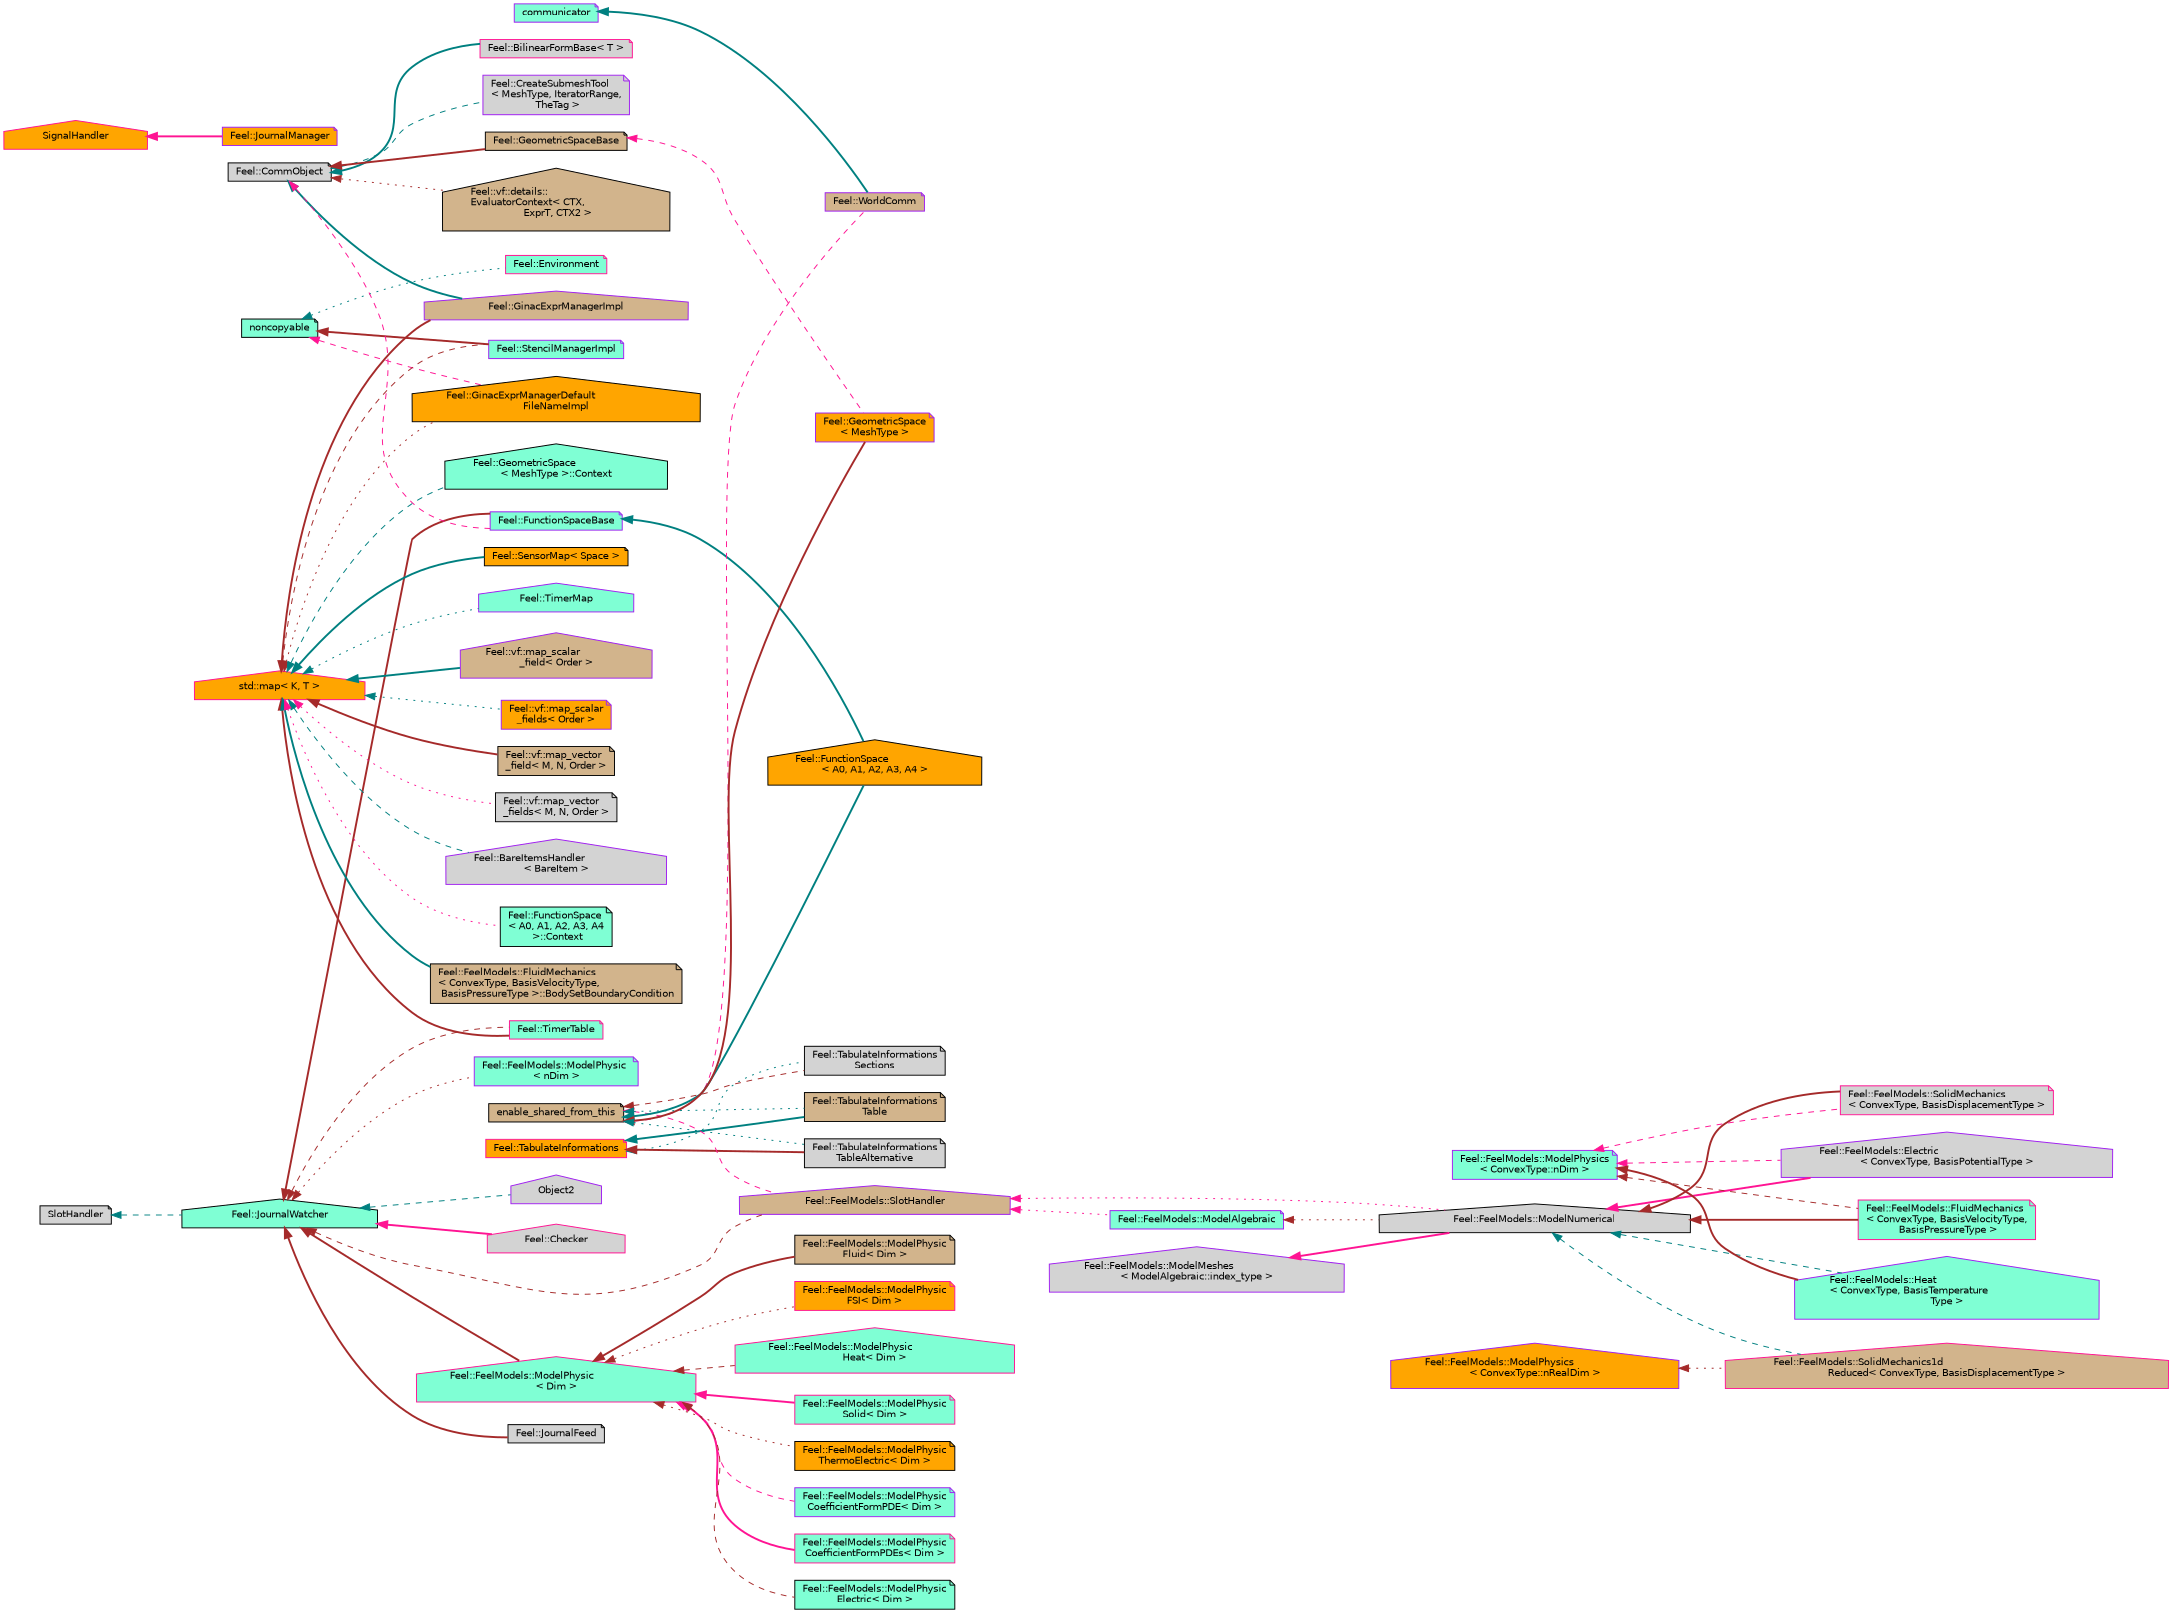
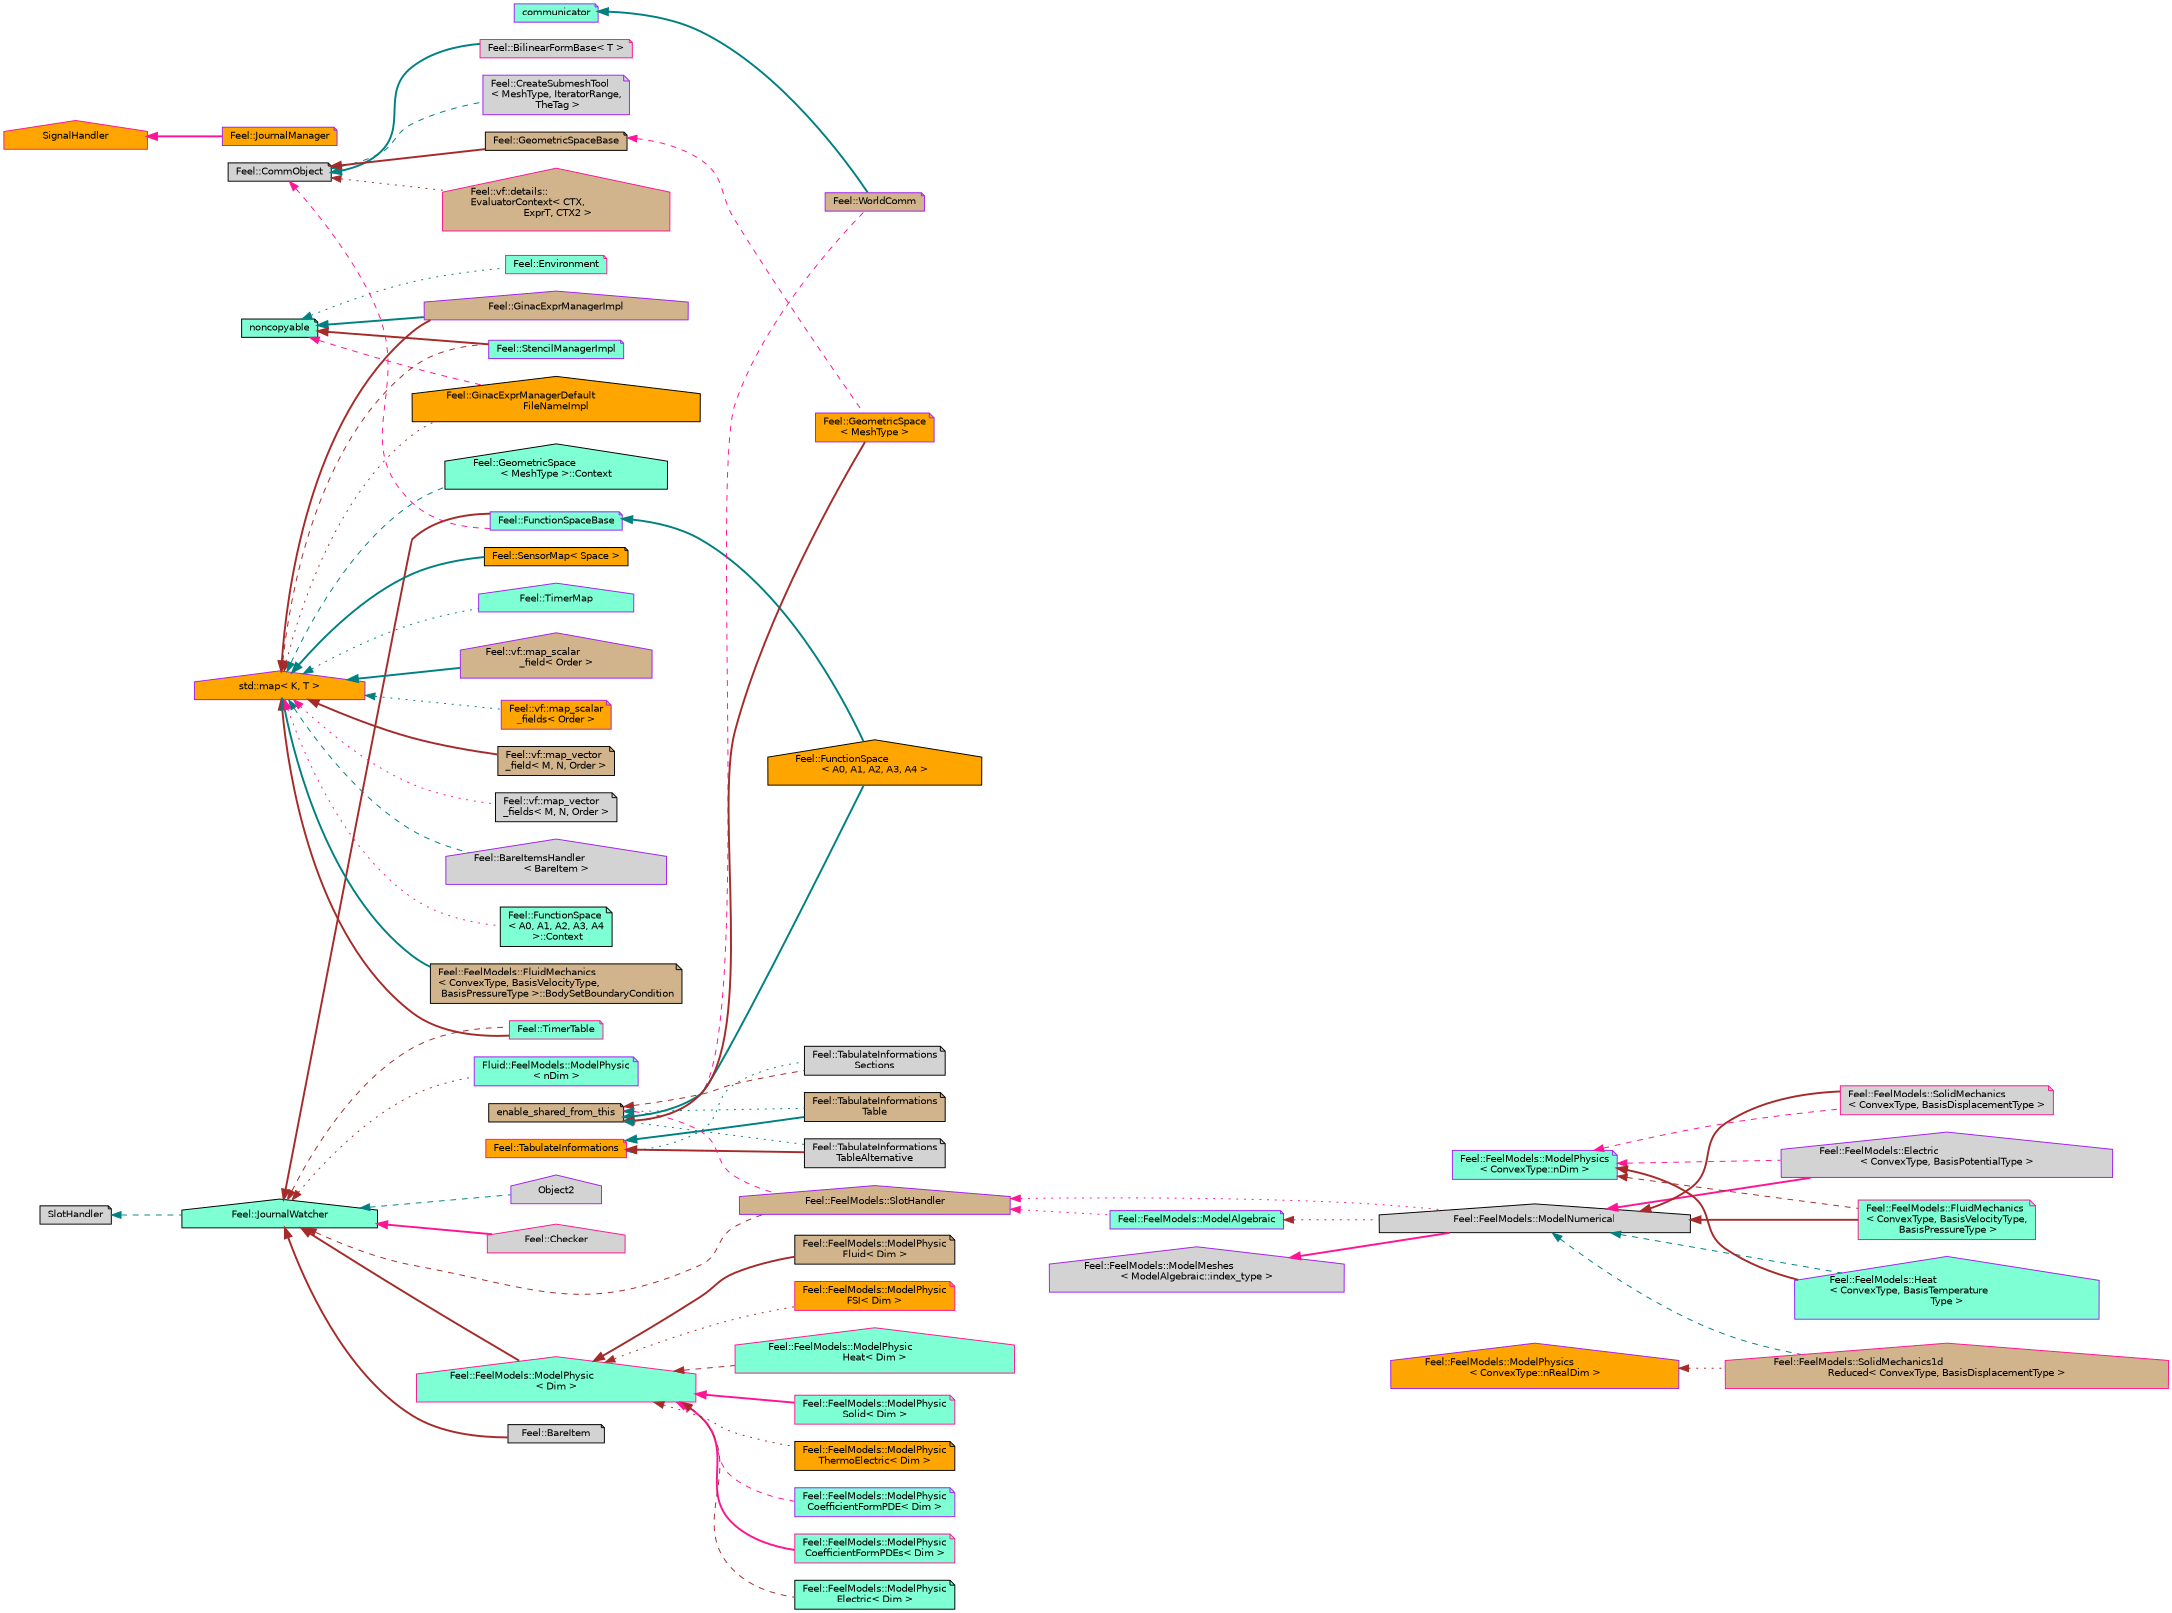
node "Feel::vf::details:: EvaluatorContext< CTX, ExprT, CTX2 >": color black -> deeppink
edge "Feel::GinacExprManagerImpl" -> "Feel::CommObject": now "Feel::GinacExprManagerImpl" -> "noncopyable"
node "std::map< K, T >": color deeppink -> purple
node "Feel::FeelModels::ModelPhysic < nDim >": label "Feel::FeelModels::ModelPhysic < nDim >" -> "Fluid::FeelModels::ModelPhysic < nDim >"
node "Feel::JournalFeed": label "Feel::JournalFeed" -> "Feel::BareItem"
